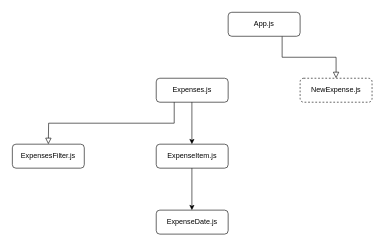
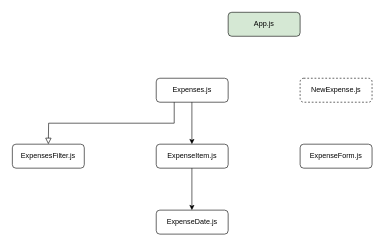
node "App.js": fillcolor #ffffff -> #d5e8d4
edge "App.js" -> "NewExpense.js": removed
node "ExpenseForm.js": added
